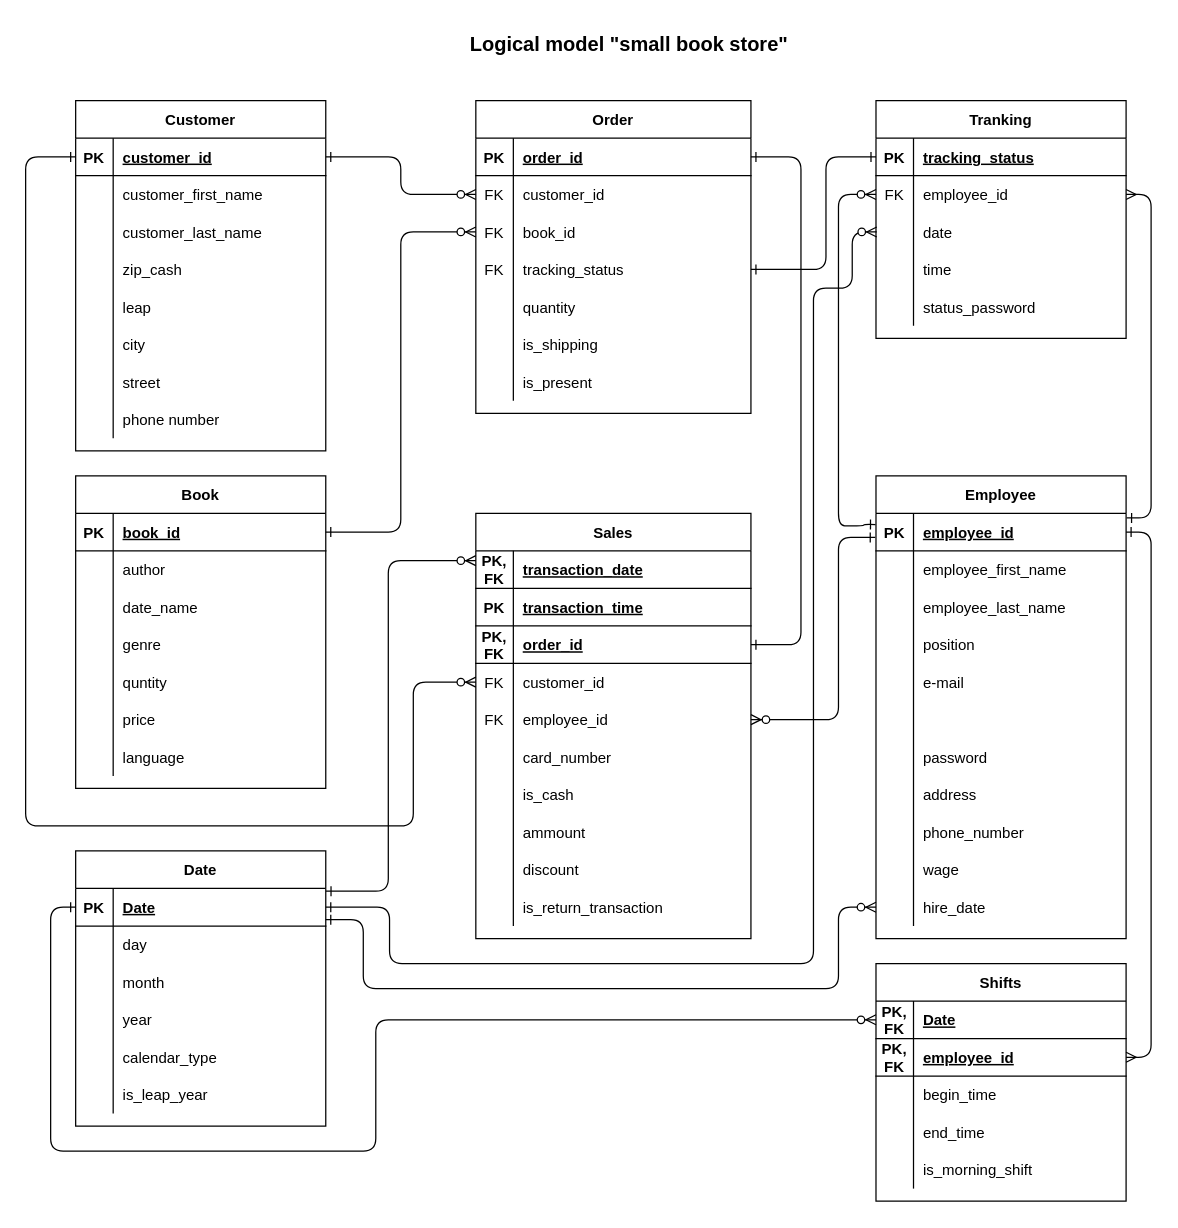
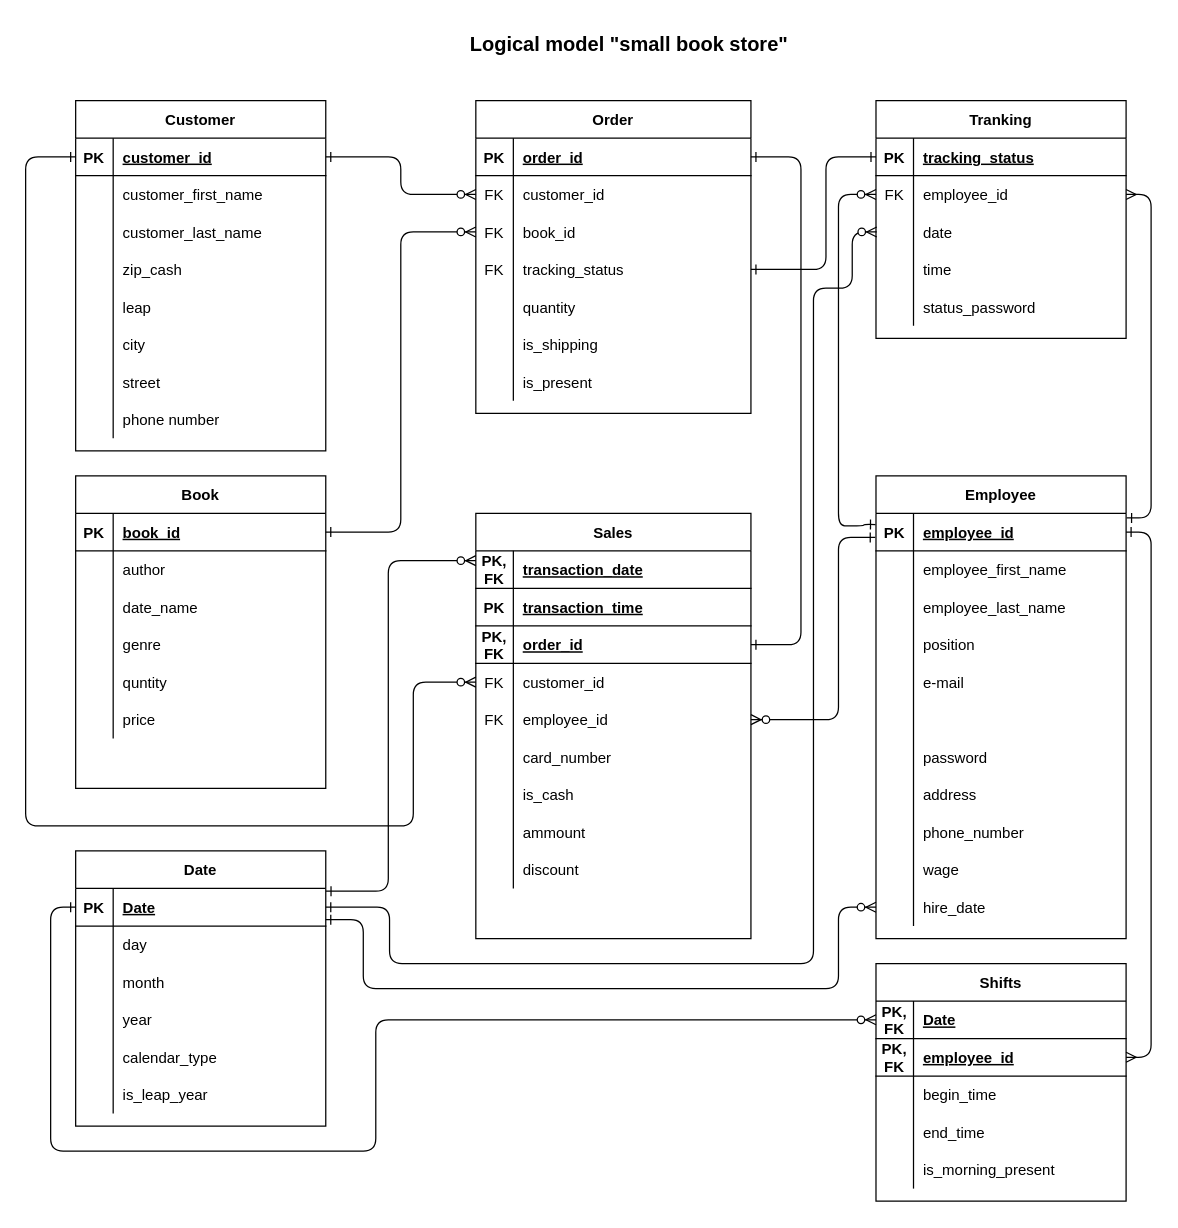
node "language": removed
node "is_return_transaction": removed
node "is_morning_shift": label "is_morning_shift" -> "is_morning_present"
